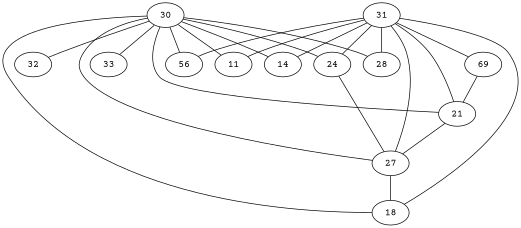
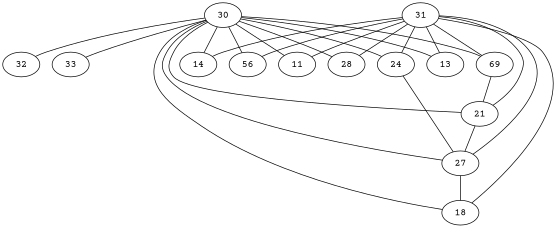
edge "30" -- "69": added
node "13": added
